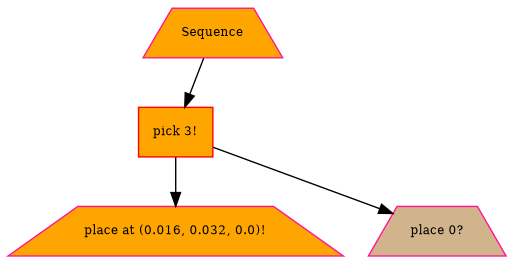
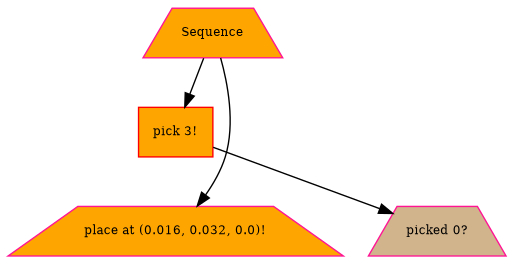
edge "pick 3!" -> "place at (0.016, 0.032, 0.0)!": now "Sequence" -> "place at (0.016, 0.032, 0.0)!"
node "place 0?": label "place 0?" -> "picked 0?"
